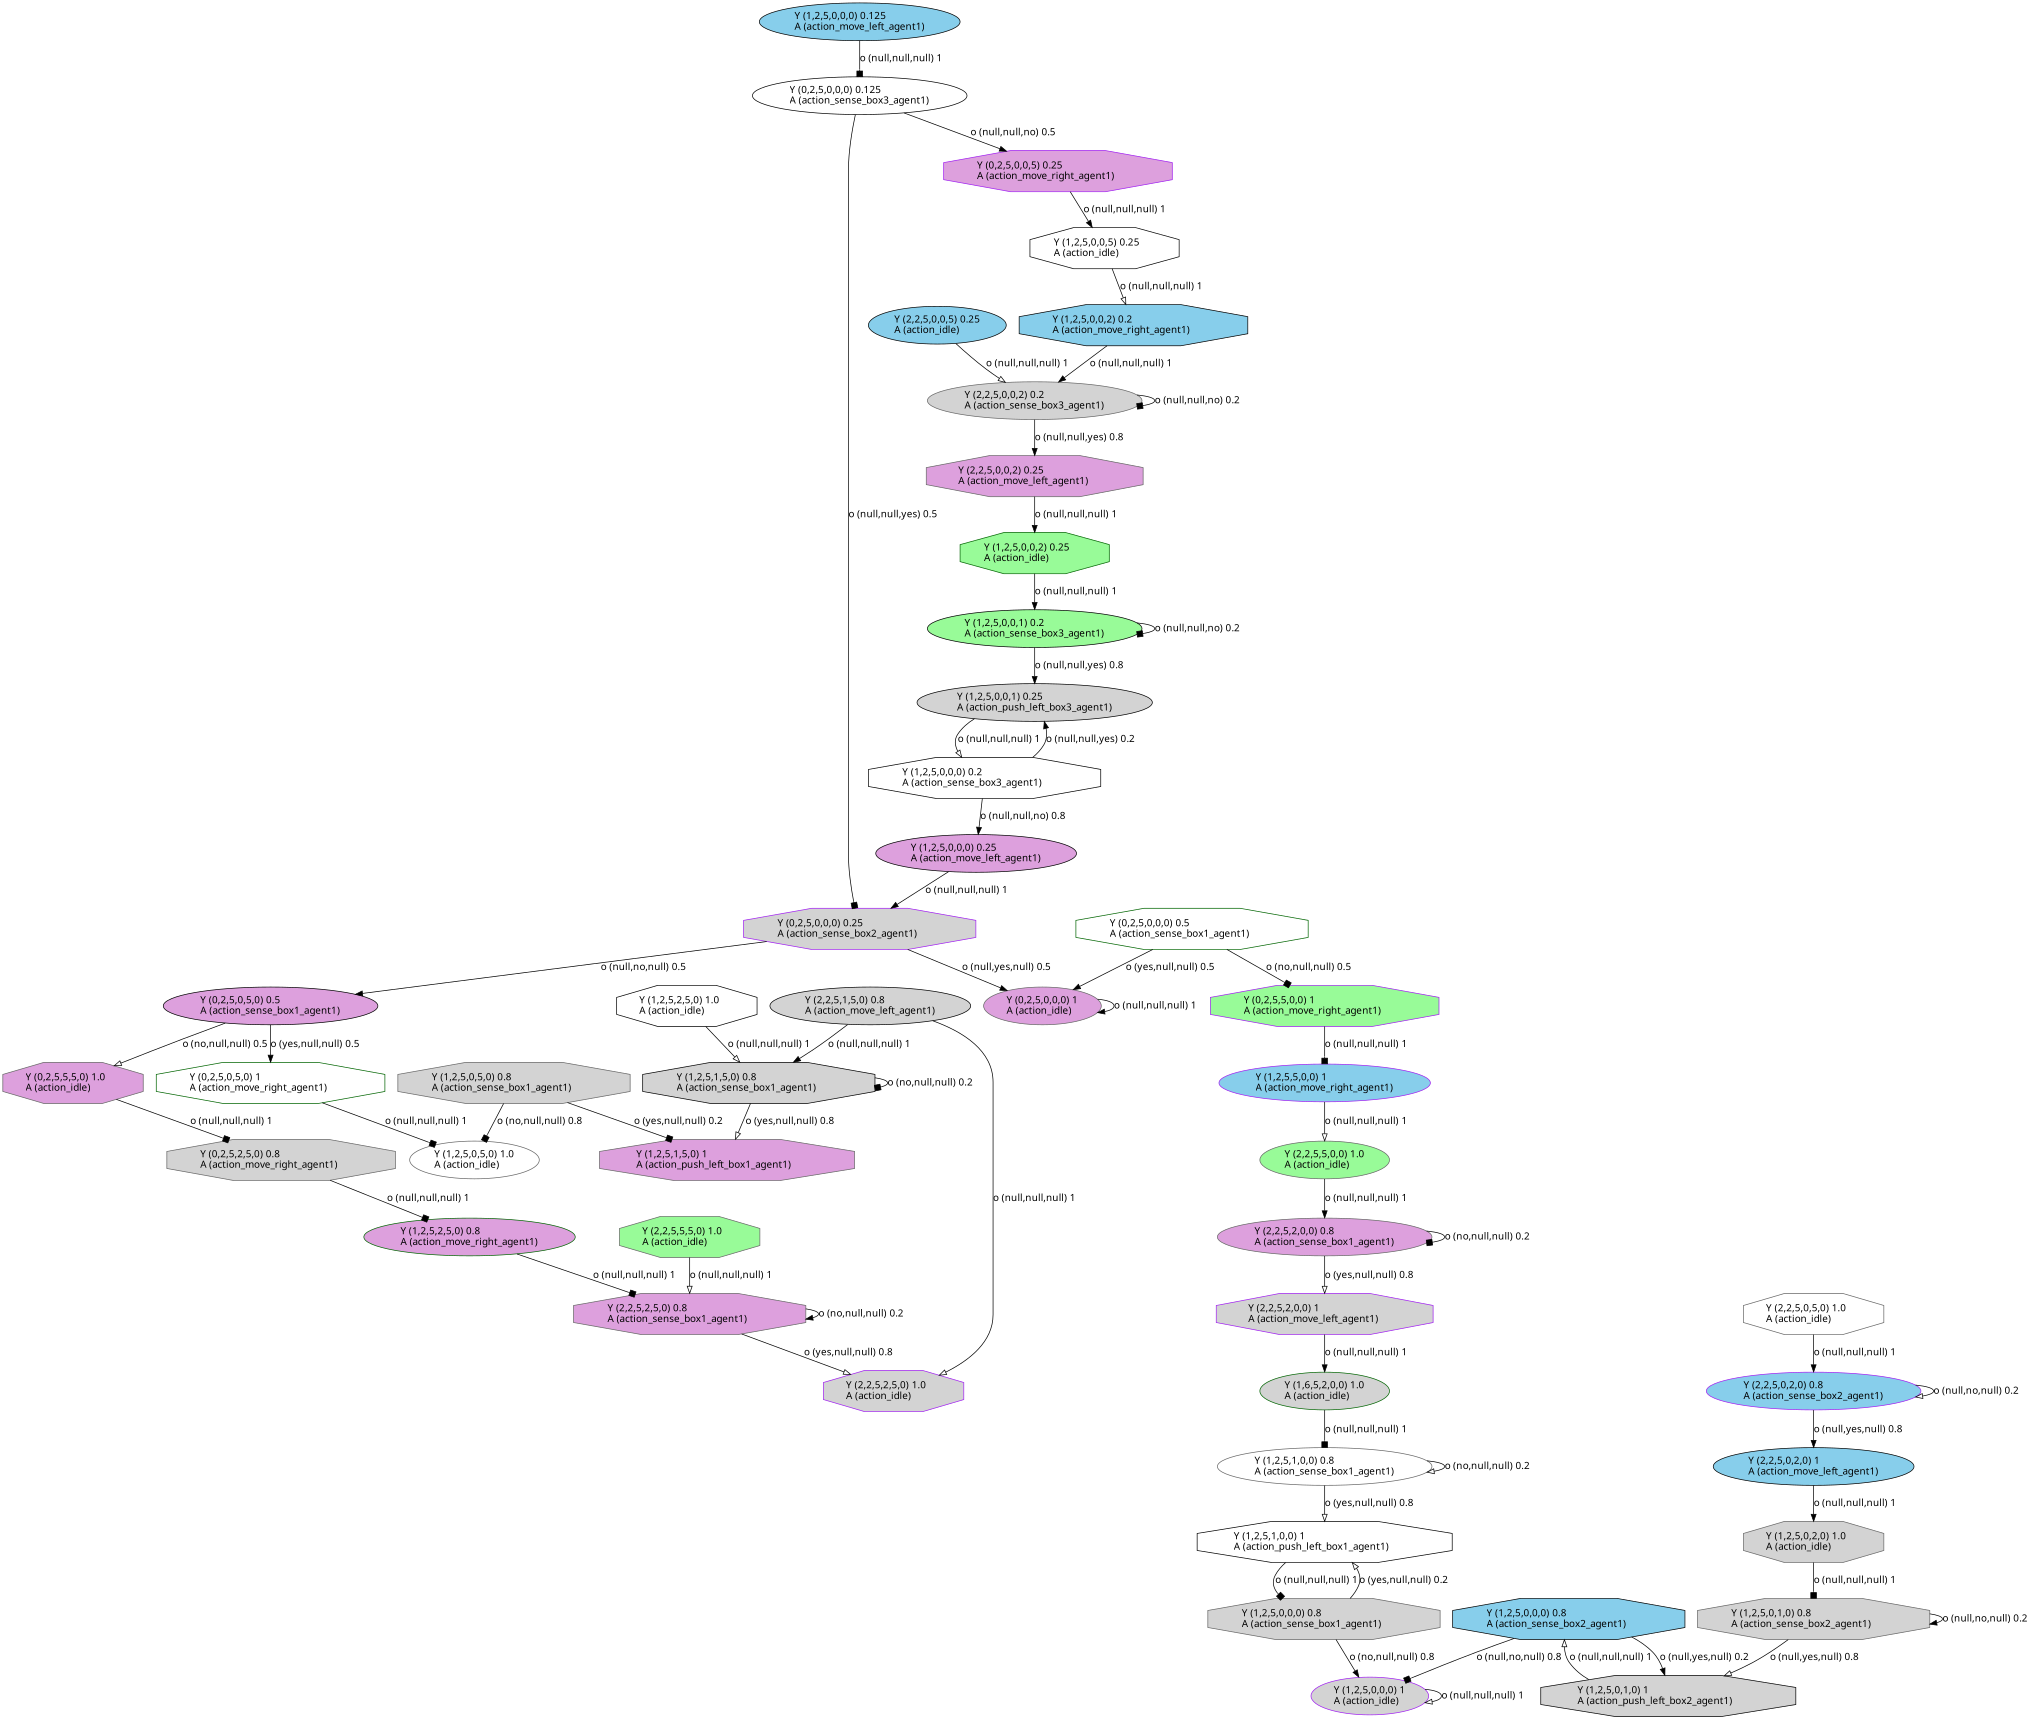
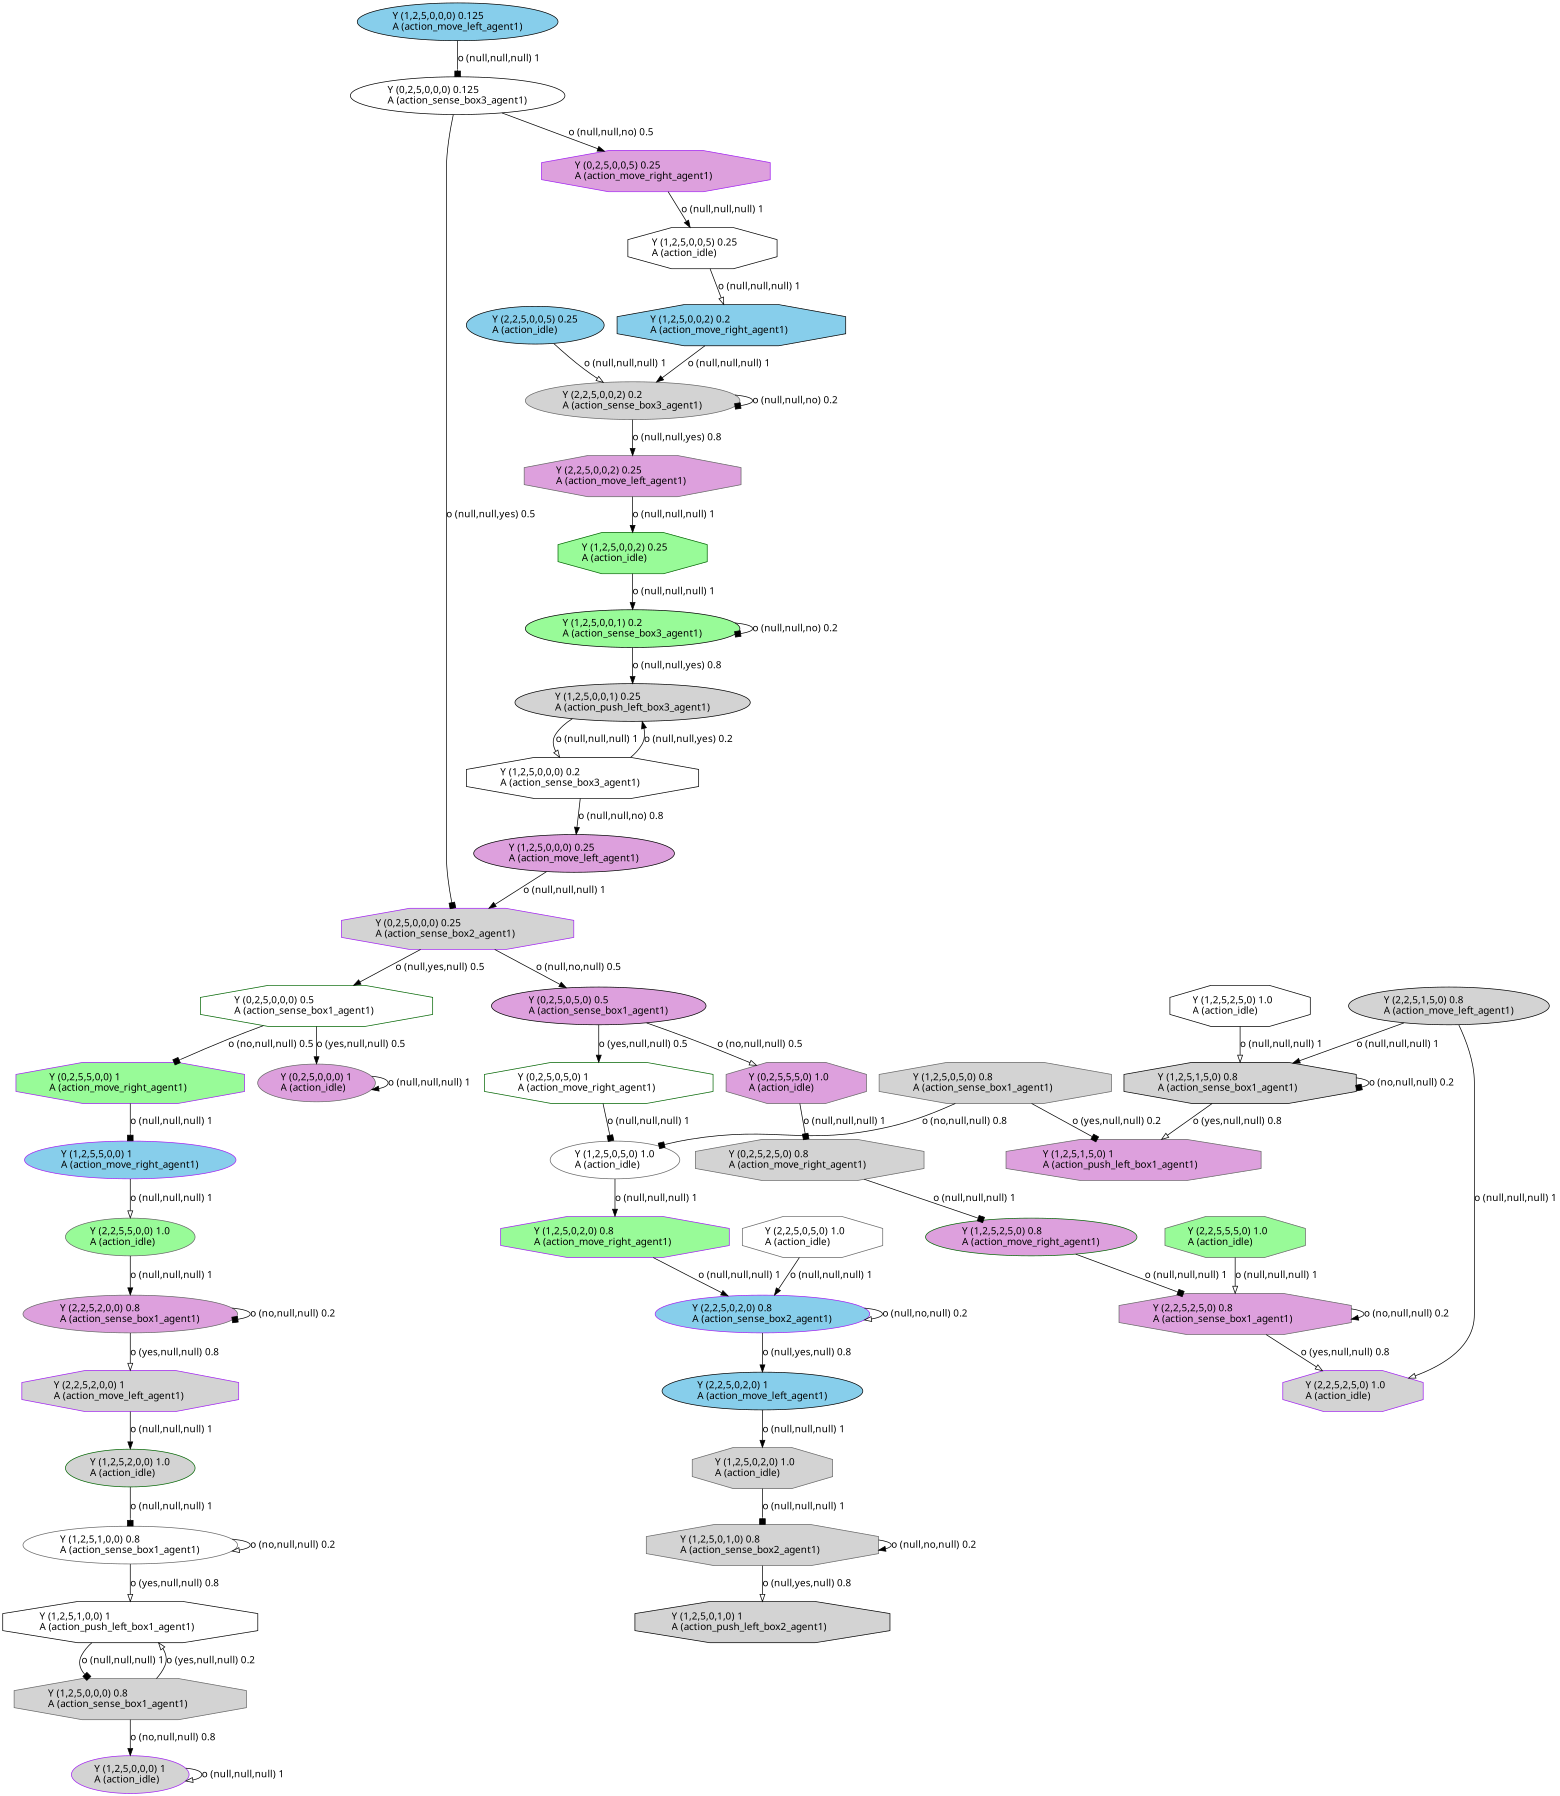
edge "Y (0,2,5,0,0,0) 0.25 A (action_sense_box2_agent1)" -> "Y (0,2,5,0,0,0) 1 A (action_idle)": now "Y (0,2,5,0,0,0) 0.25 A (action_sense_box2_agent1)" -> "Y (0,2,5,0,0,0) 0.5 A (action_sense_box1_agent1)"
node "Y (1,2,5,0,2,0) 0.8 A (action_move_right_agent1)": added
node "Y (1,6,5,2,0,0) 1.0 A (action_idle)": label "Y (1,6,5,2,0,0) 1.0 A (action_idle)" -> "Y (1,2,5,2,0,0) 1.0 A (action_idle)"
node "Y (1,2,5,0,0,0) 0.8 A (action_sense_box2_agent1)": removed
